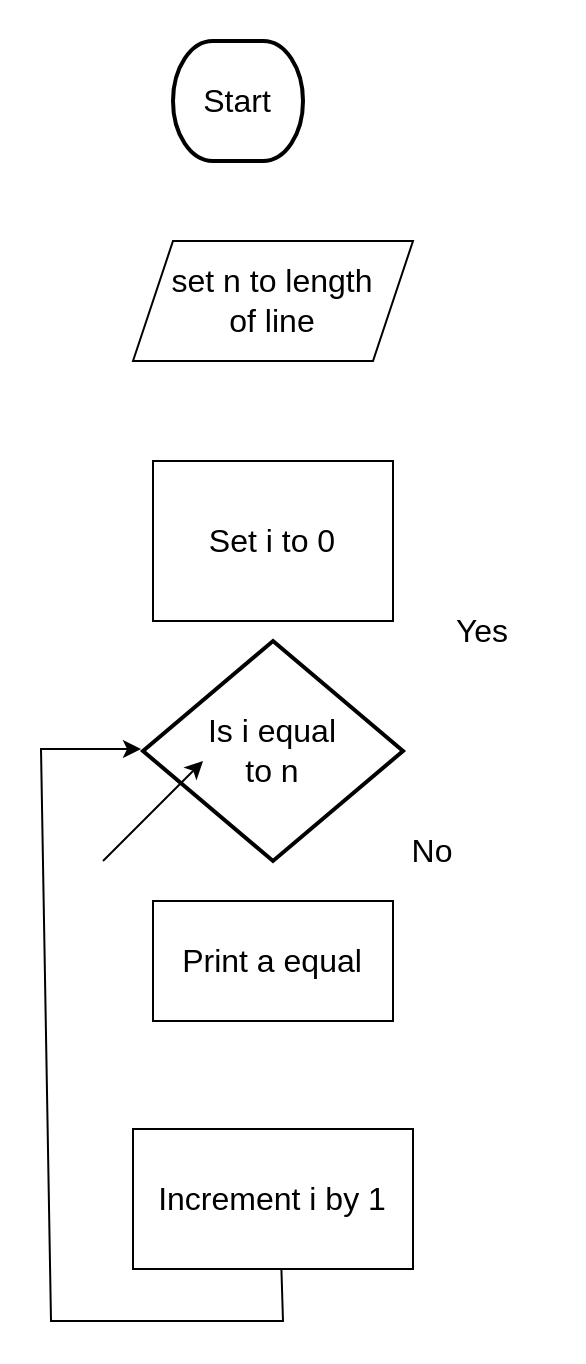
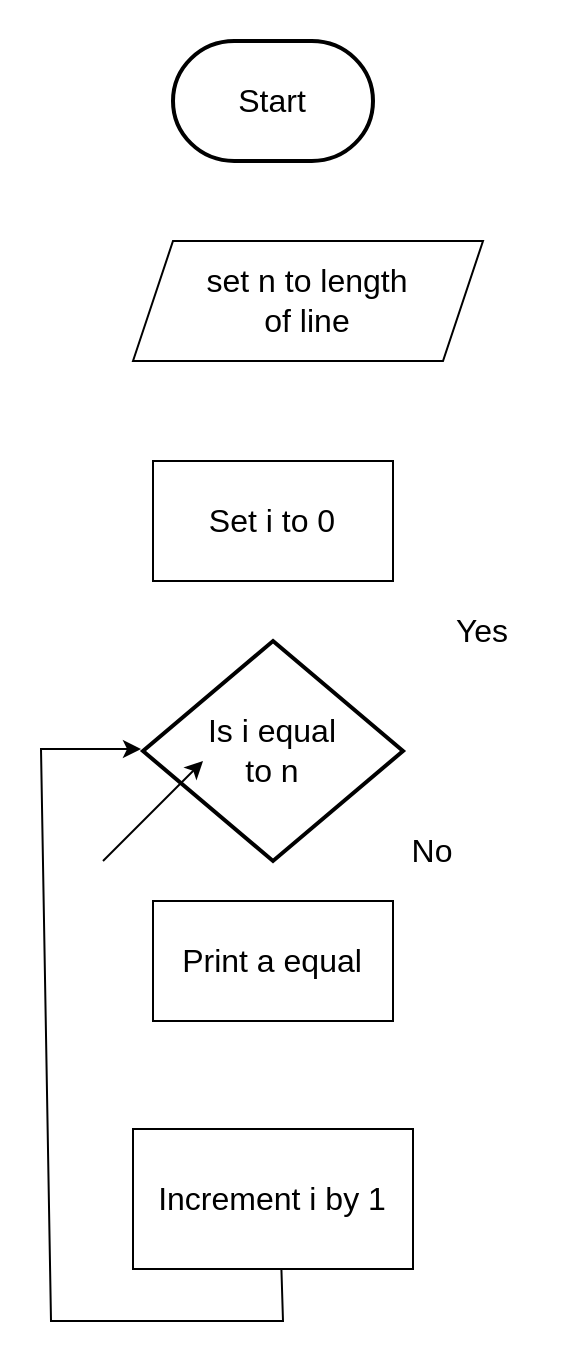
node "Start": size 130x120 -> 200x120
node "set n to length of line": size 280x120 -> 350x120
node "Set i to 0": size 240x160 -> 240x120
